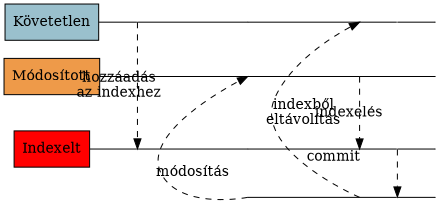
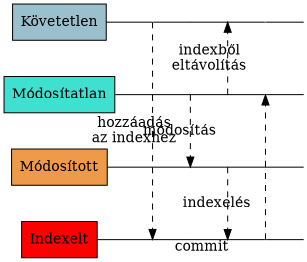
node "Módosítatlan": added
